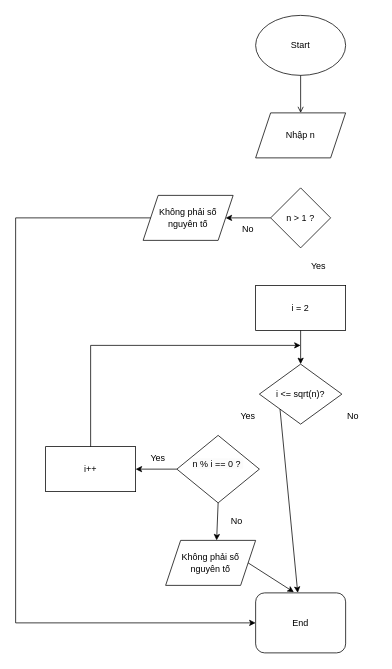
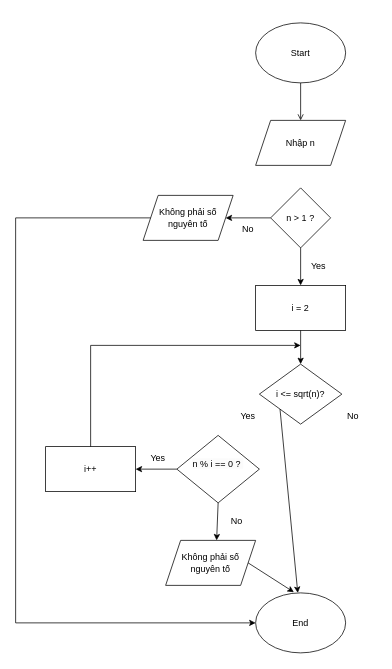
node "Start": moved (300, 45) -> (300, 53)
node "Nhập n": moved (300, 135) -> (300, 143)
edge "n > 1 ?" -> "i = 2": added
node "End": shape rounded rectangle -> ellipse
